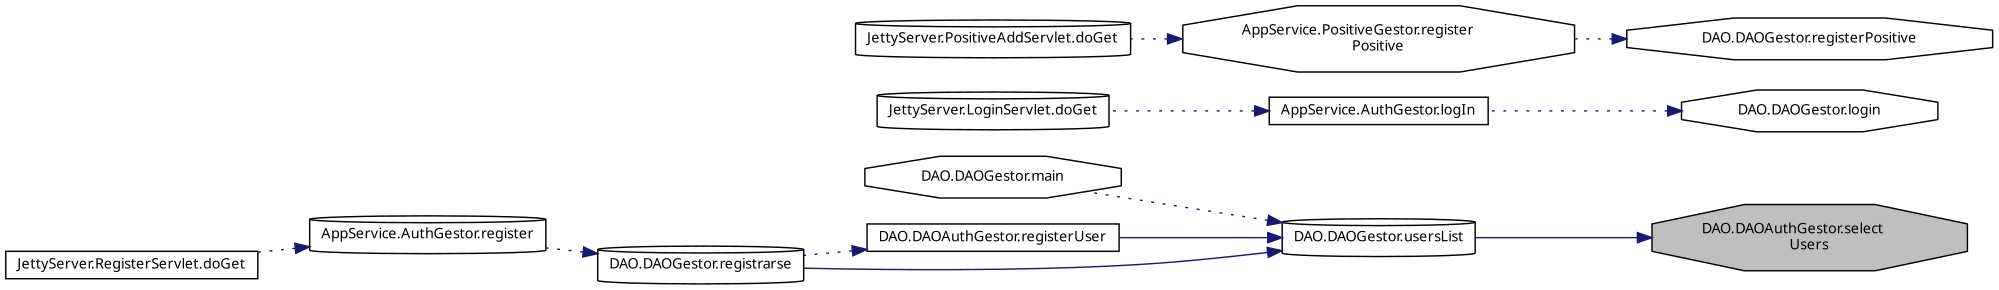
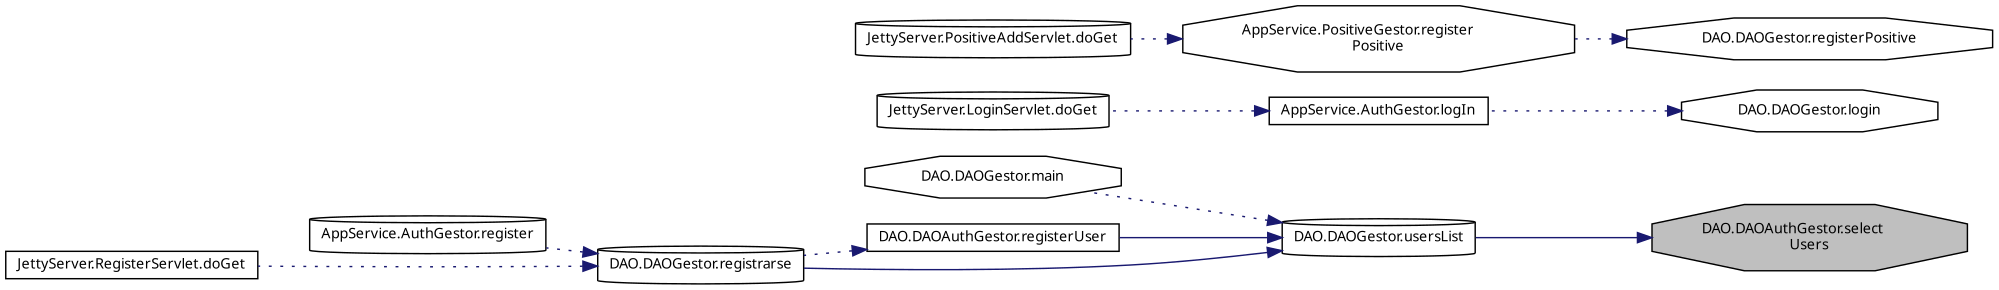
edge "JettyServer.RegisterServlet.doGet" -> "AppService.AuthGestor.register": now "JettyServer.RegisterServlet.doGet" -> "DAO.DAOGestor.registrarse"
